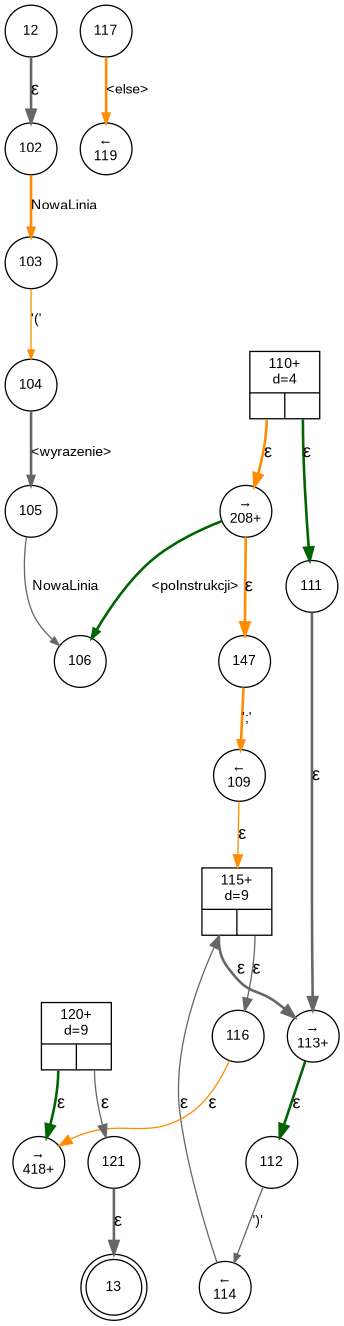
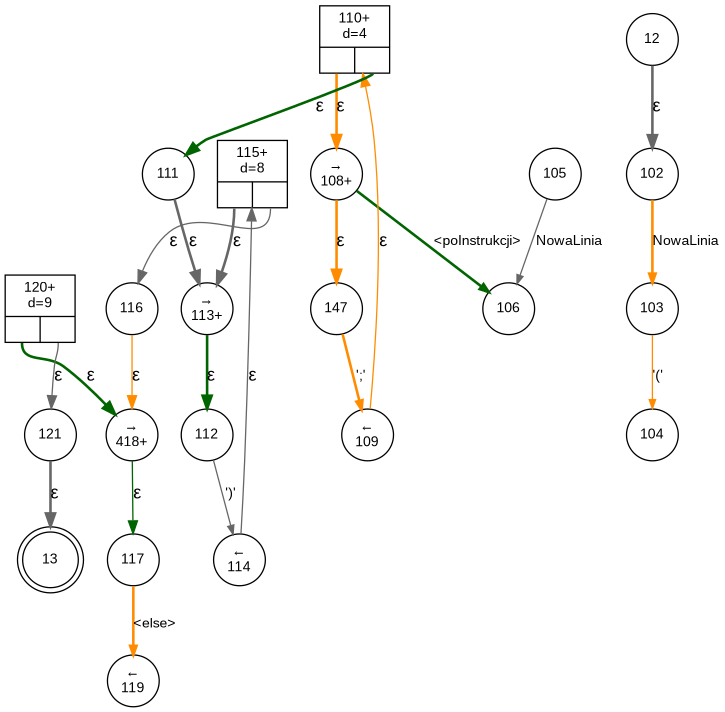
edge "104" -> "105": removed, label "<wyrazenie>"
edge "→ 418+" -> "117": added, label "ε"
node "→ 208+": label "→ 208+" -> "→ 108+"
edge "← 109" -> "115+": now "← 109" -> "110+"
node "115+": text "d=9" -> "d=8"
